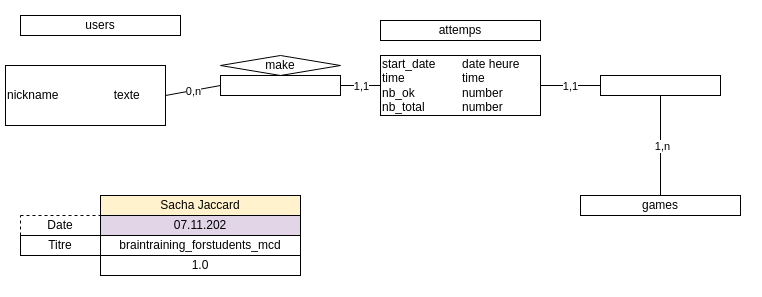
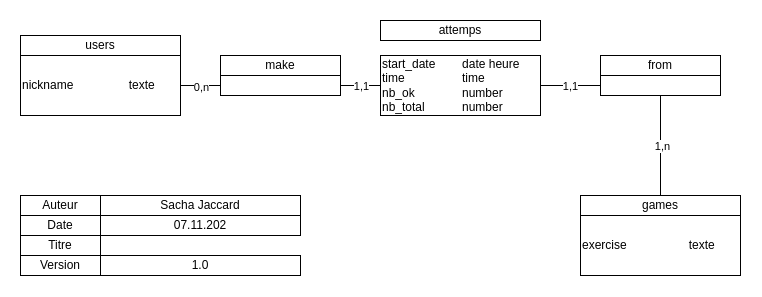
node "users": moved (101, 26) -> (101, 46)
node "make": shape diamond -> rectangle
node "from": added
node "nickname texte": moved (86, 96) -> (101, 86)
node "Auteur": added
node "Sacha Jaccard": fillcolor #fff2cc -> #ffffff
node "Date": style dashed -> solid
node "07.11.202": fillcolor #e1d5e7 -> #ffffff
node "braintraining_forstudents_mcd": removed
node "exercise texte": added
node "Version": added
